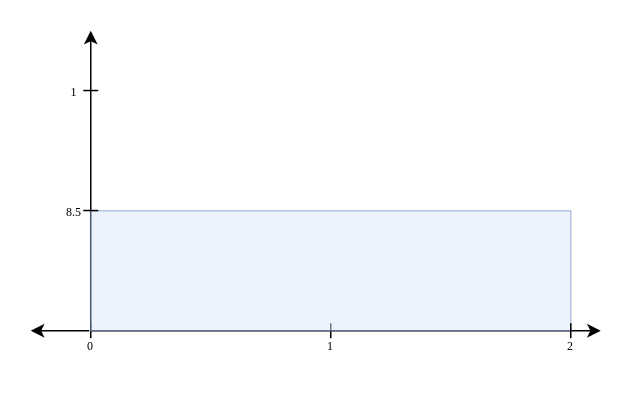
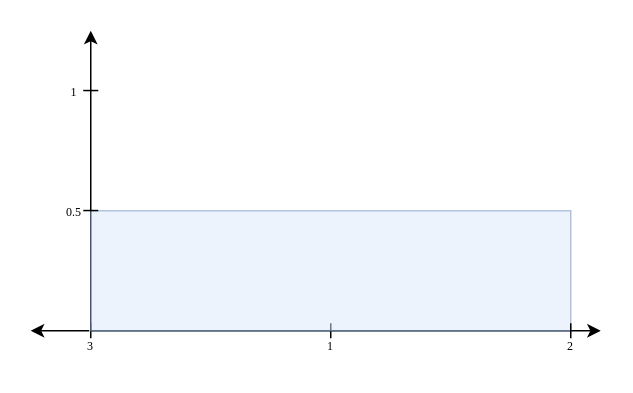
node "8.5": label "8.5" -> "0.5"
node "0": label "0" -> "3"
